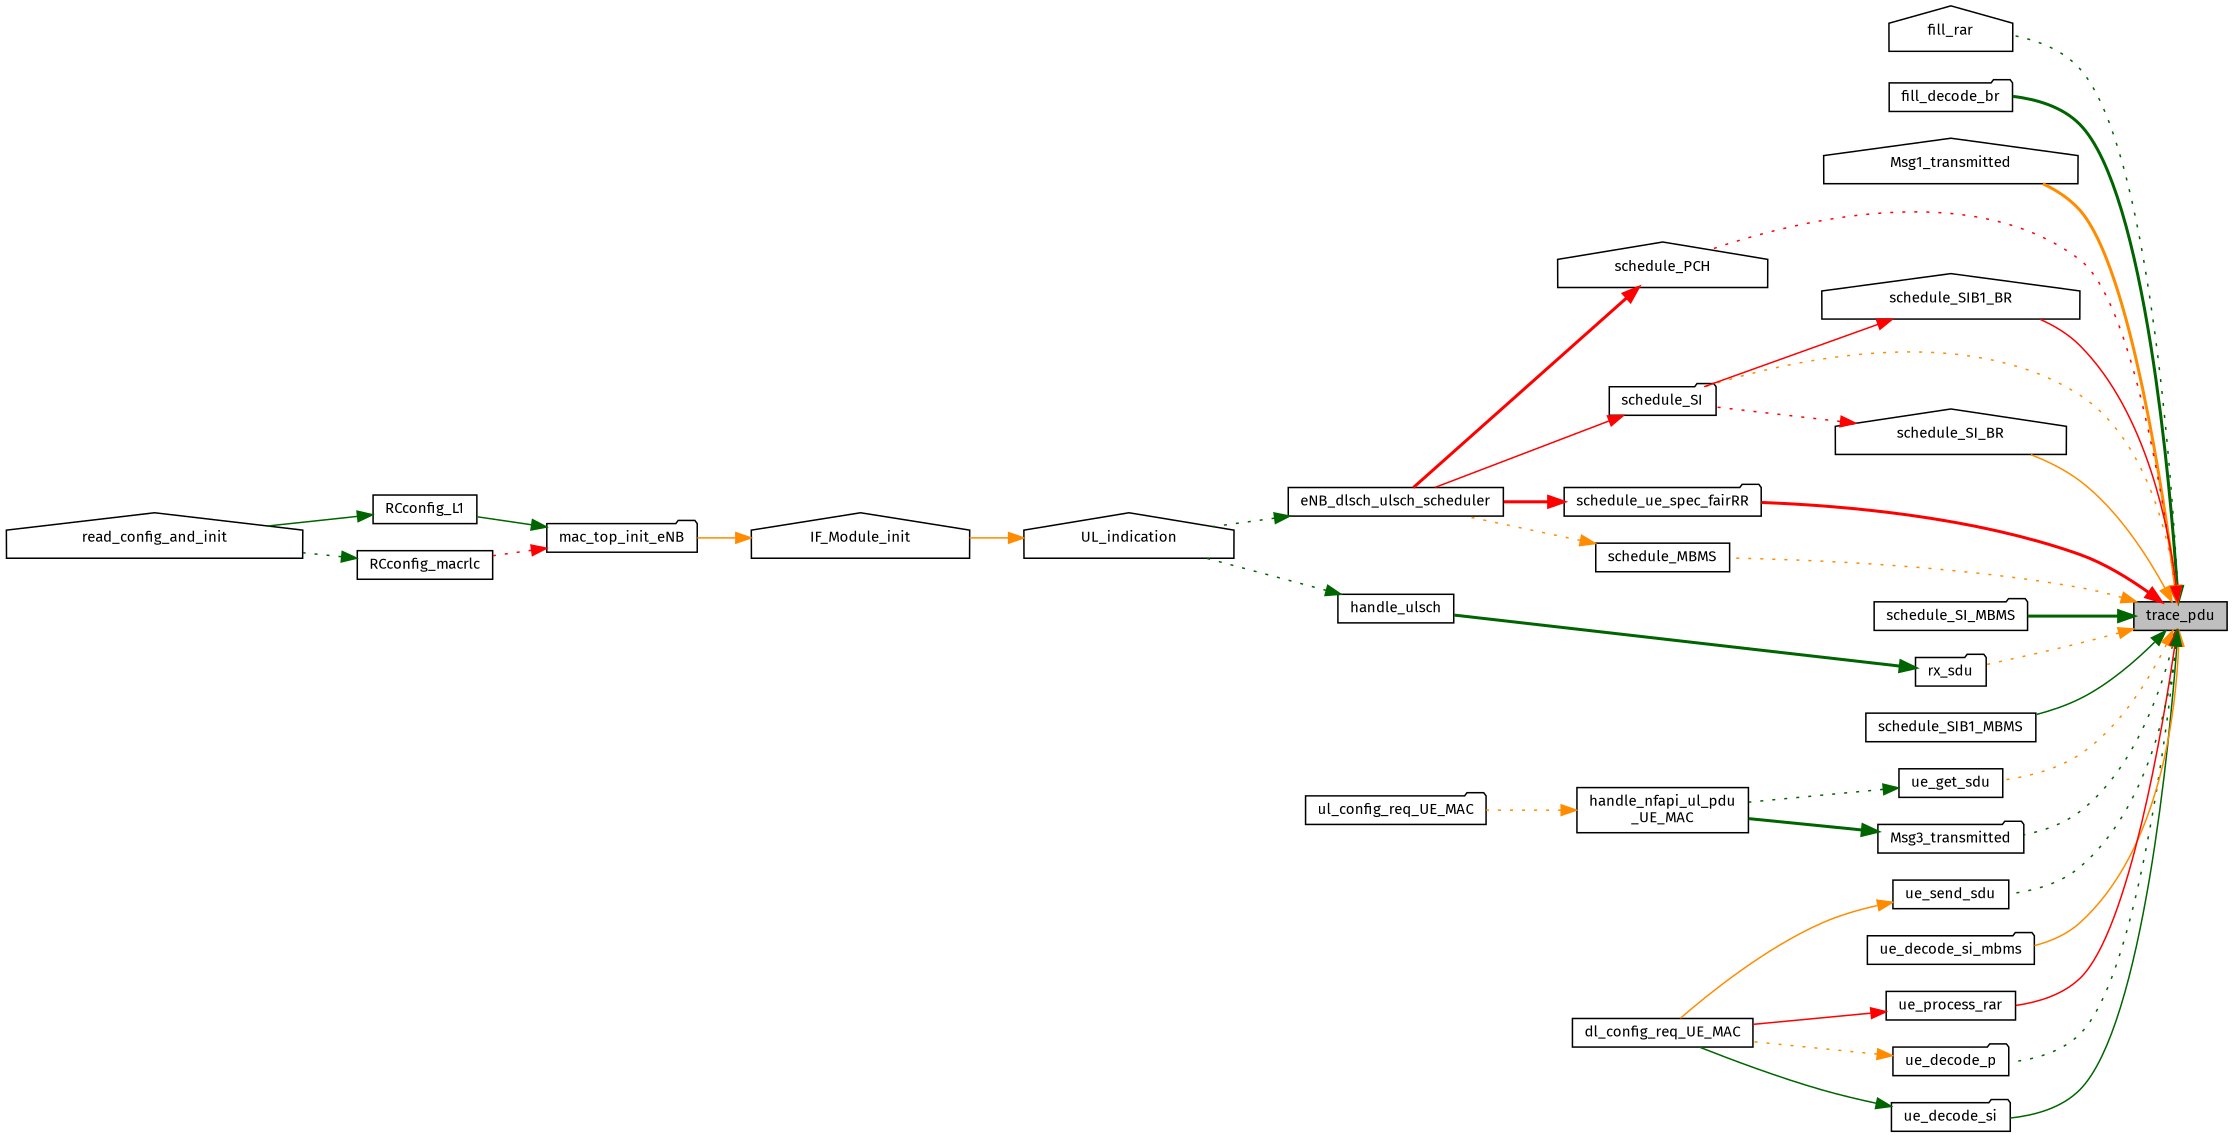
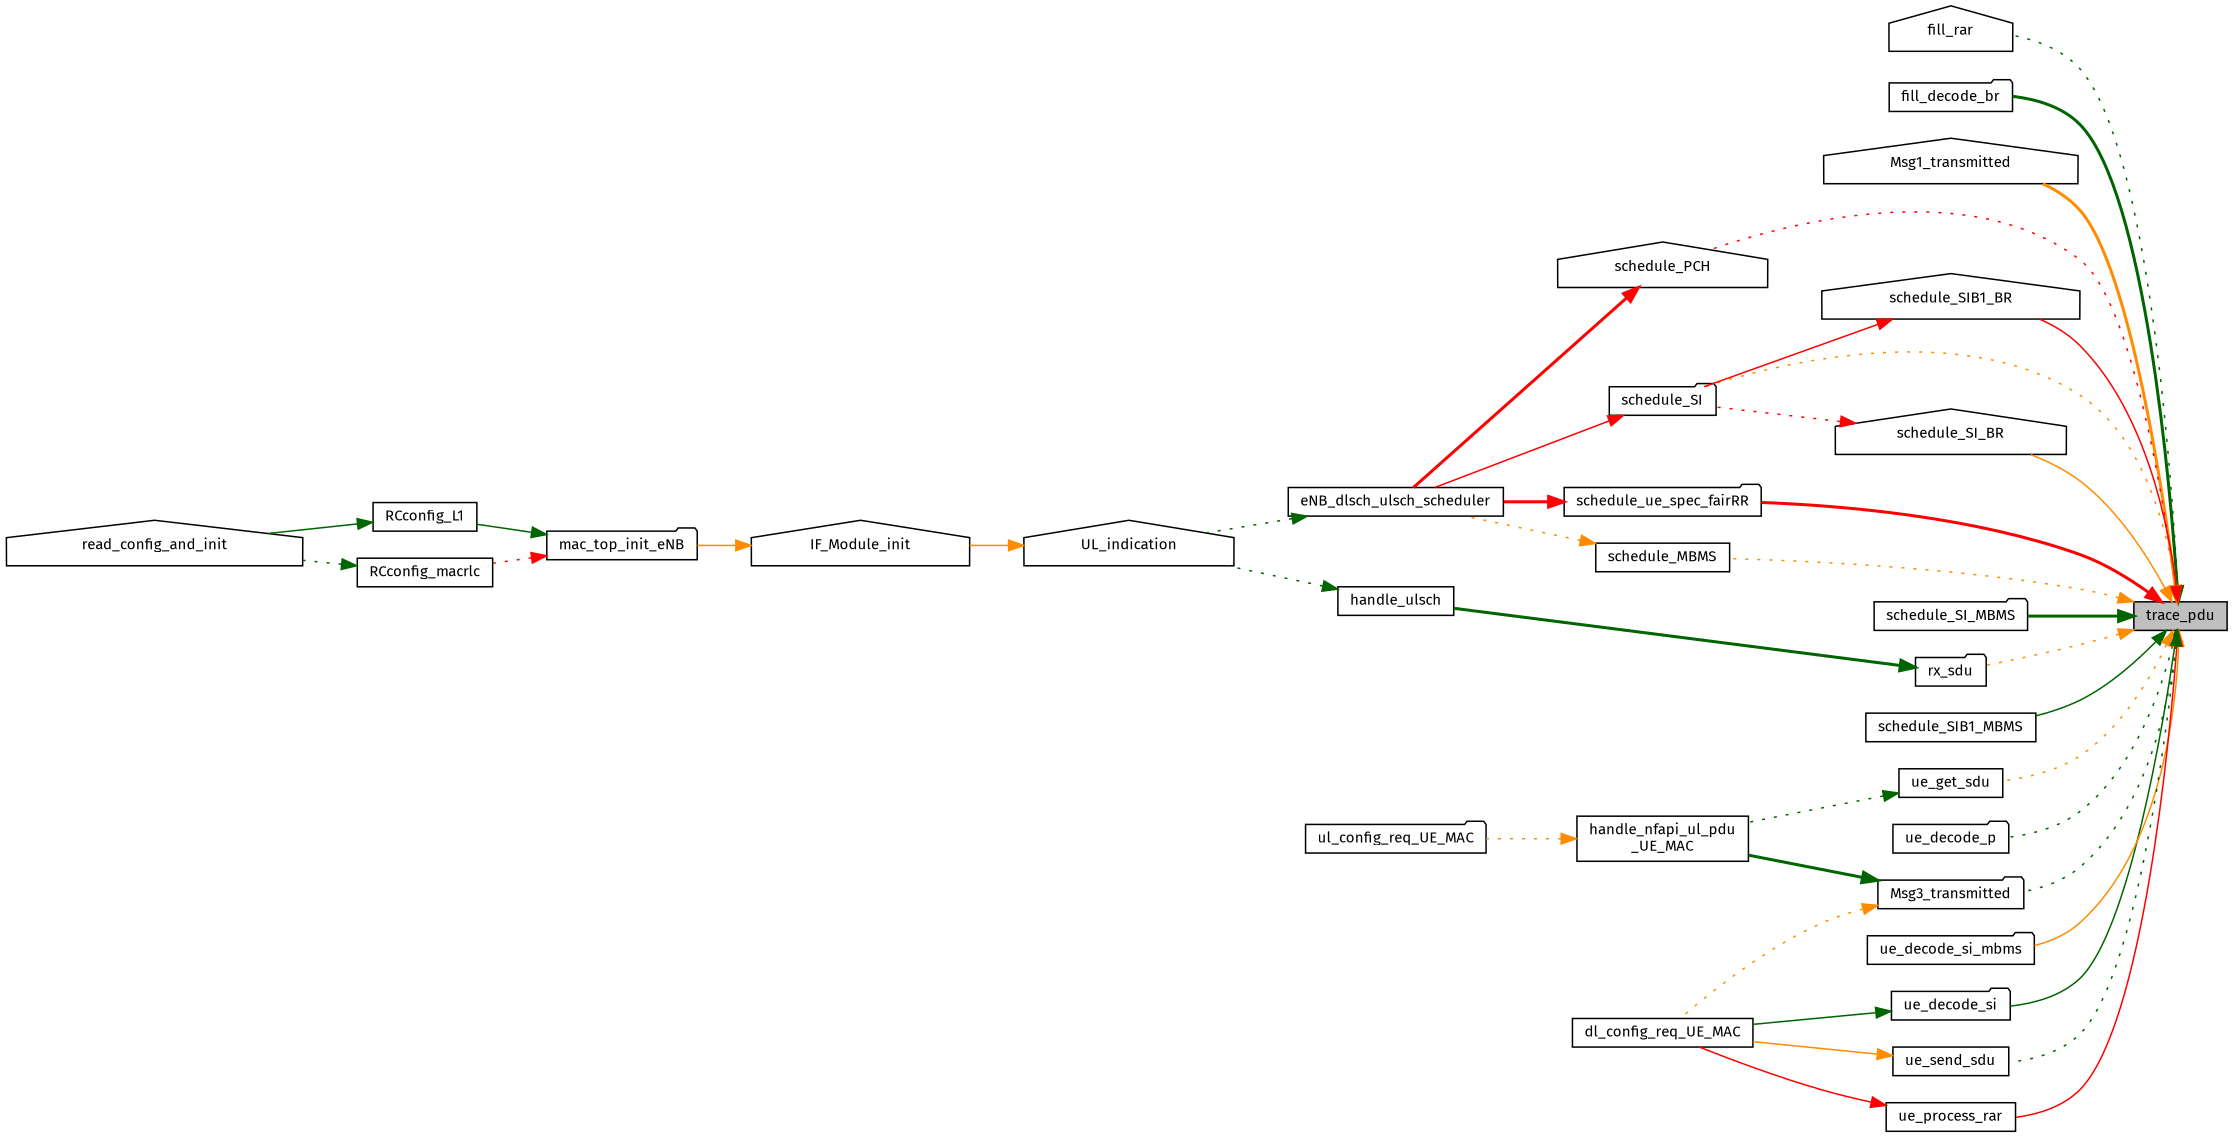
edge "dl_config_req_UE_MAC" -> "ue_decode_p": now "dl_config_req_UE_MAC" -> "Msg3_transmitted"
